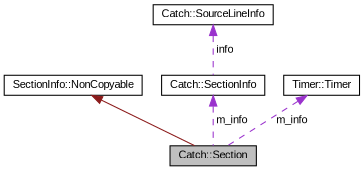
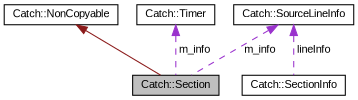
edge "Catch::SectionInfo" -> "Catch::SourceLineInfo": label " info" -> " lineInfo"
node "SectionInfo::NonCopyable": label "SectionInfo::NonCopyable" -> "Catch::NonCopyable"
node "Timer::Timer": label "Timer::Timer" -> "Catch::Timer"
edge "Catch::Section" -> "Catch::SectionInfo": now "Catch::Section" -> "Catch::SourceLineInfo"
